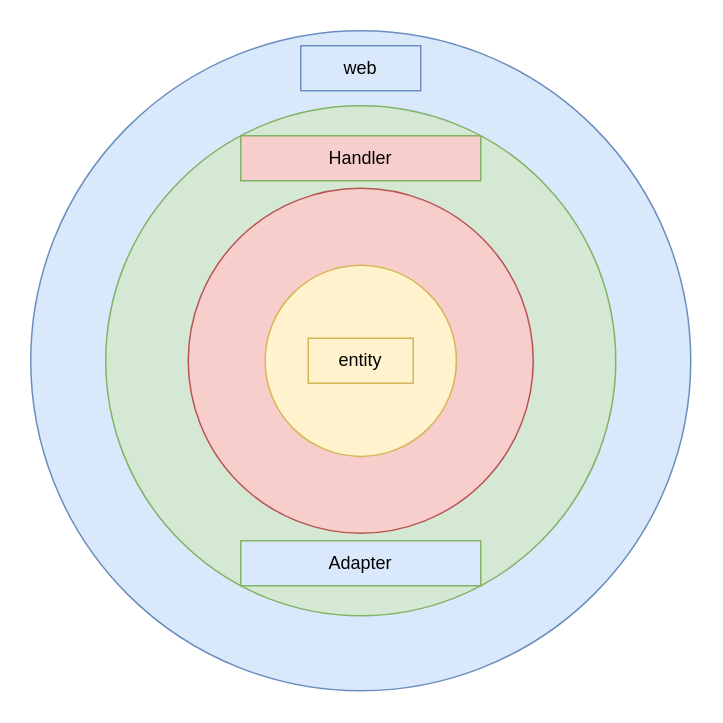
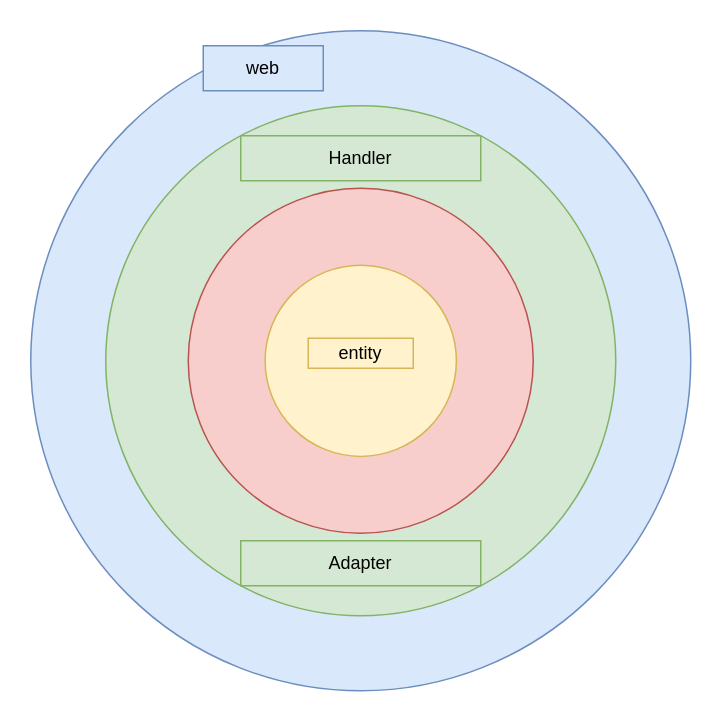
node "web": moved (361, 68) -> (263, 68)
node "Handler": fillcolor #f8cecc -> #d5e8d4
node "entity": size 105x45 -> 105x30
node "Adapter": fillcolor #dae8fc -> #d5e8d4
